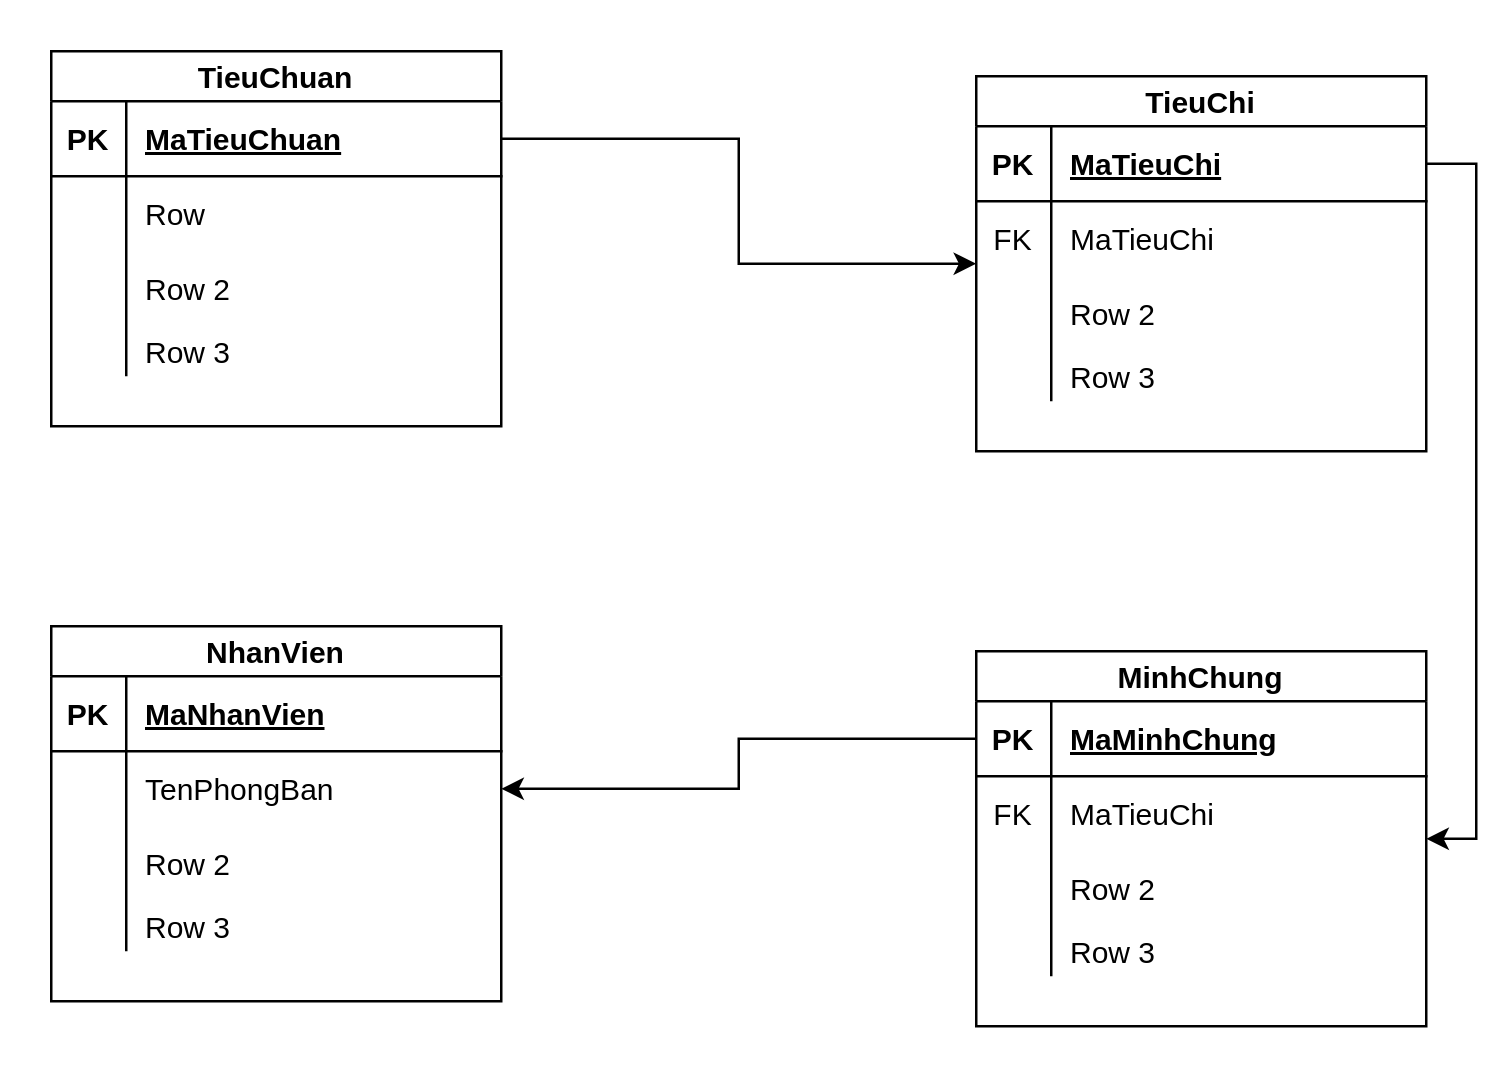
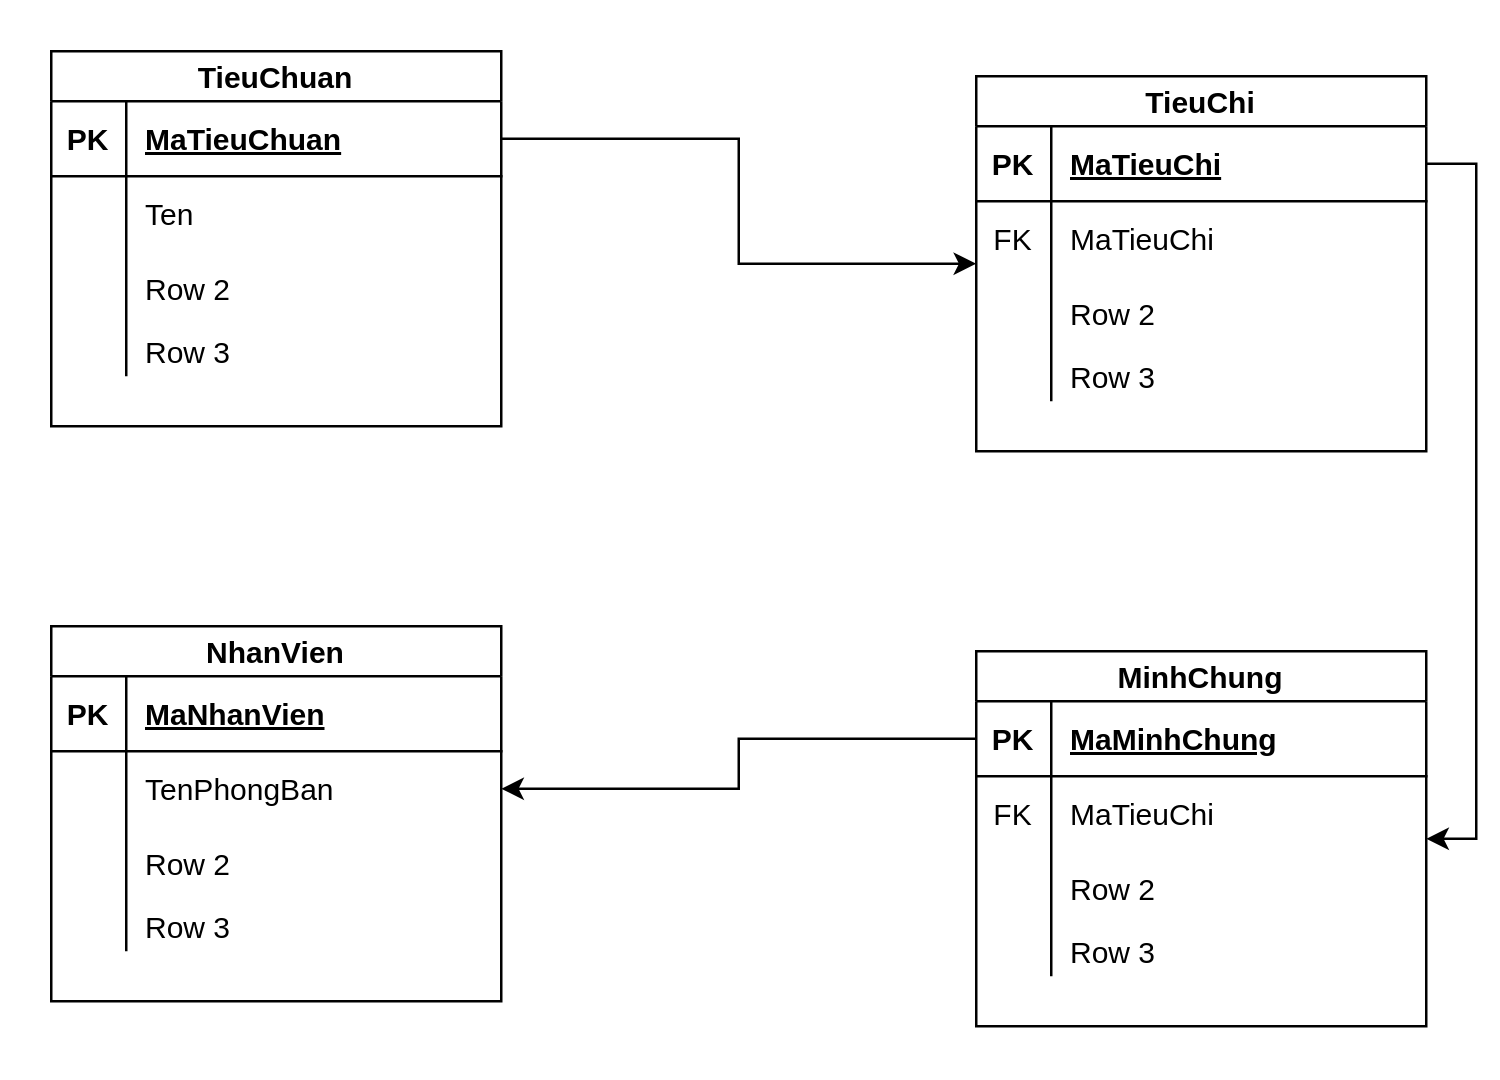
node "Row": label "Row" -> "Ten"
